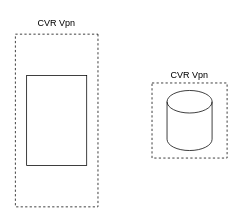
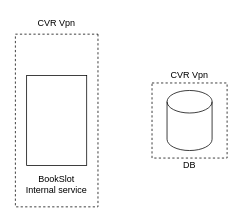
node "DB": added
node "BookSlot Internal service": added
